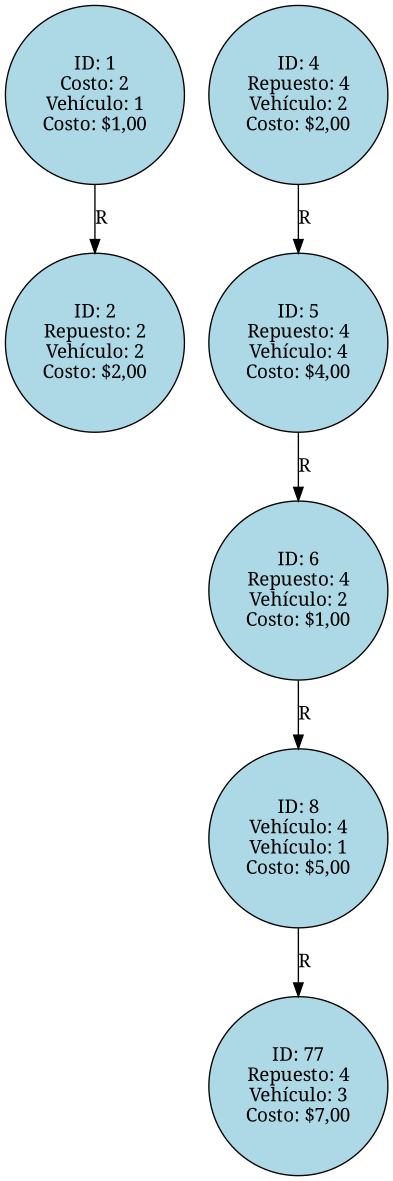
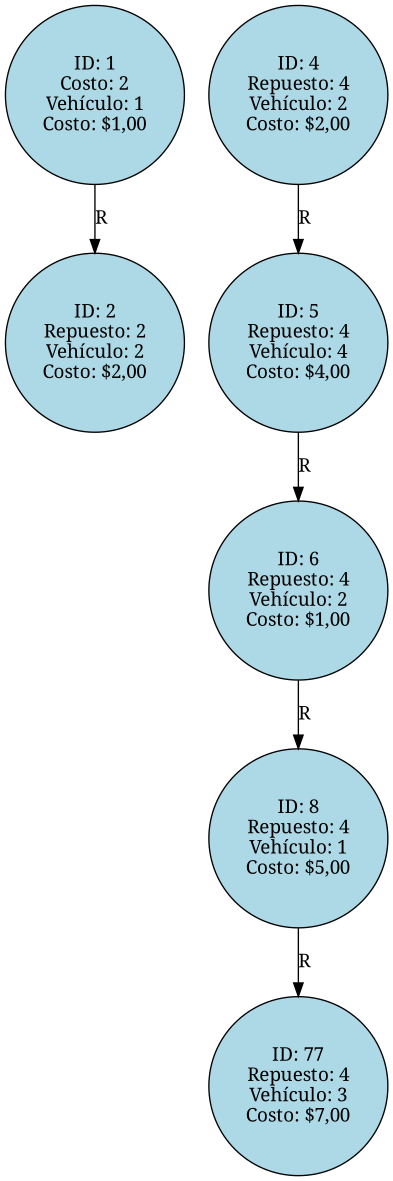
node "ID: 8 Vehículo: 4 Vehículo: 1 Costo: $5,00": label "ID: 8 Vehículo: 4 Vehículo: 1 Costo: $5,00" -> "ID: 8 Repuesto: 4 Vehículo: 1 Costo: $5,00"
